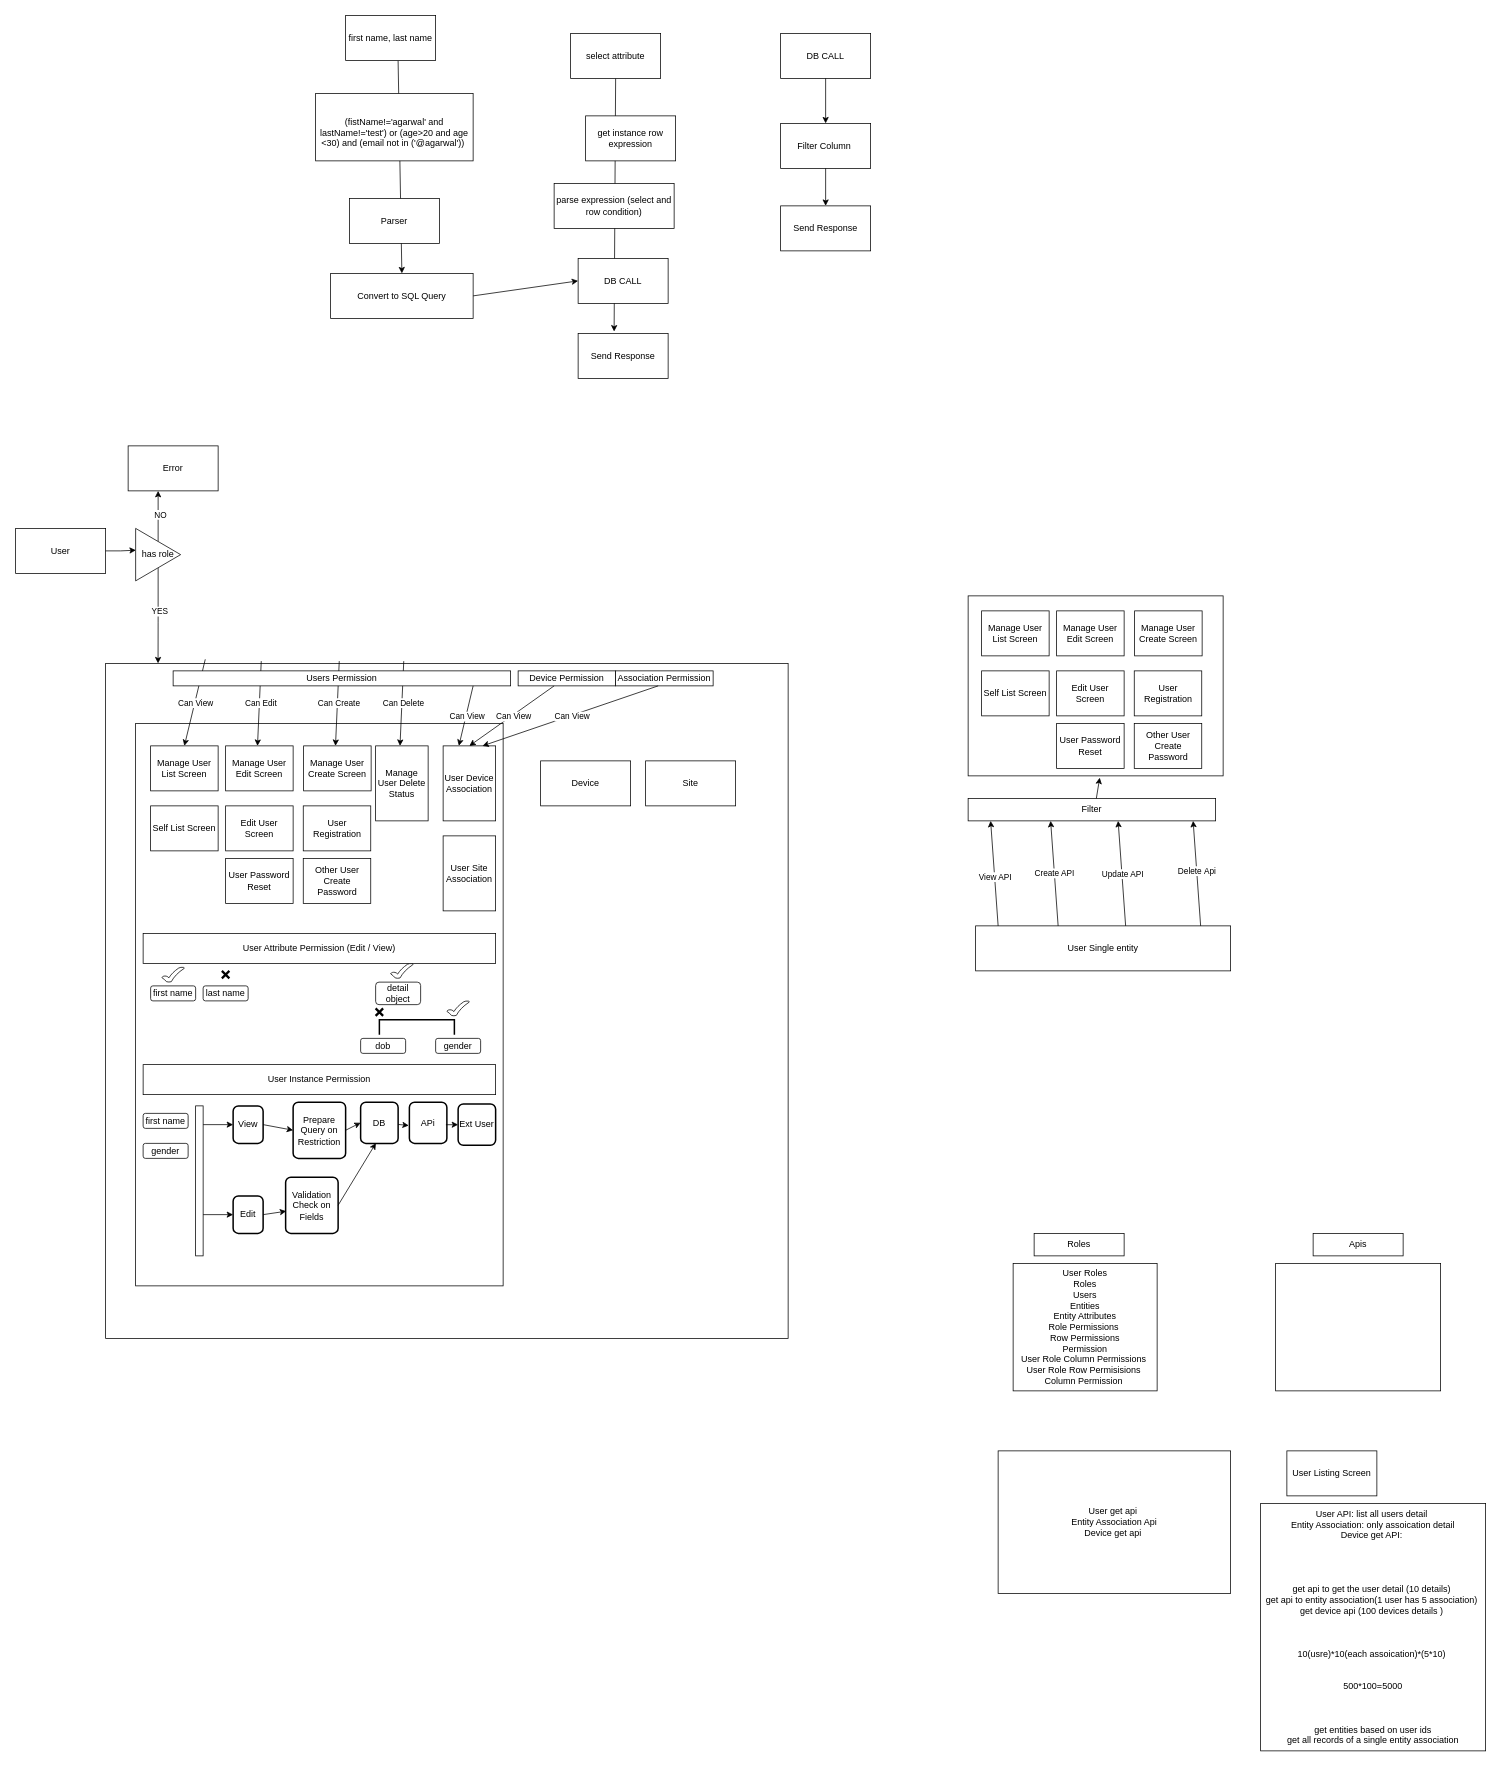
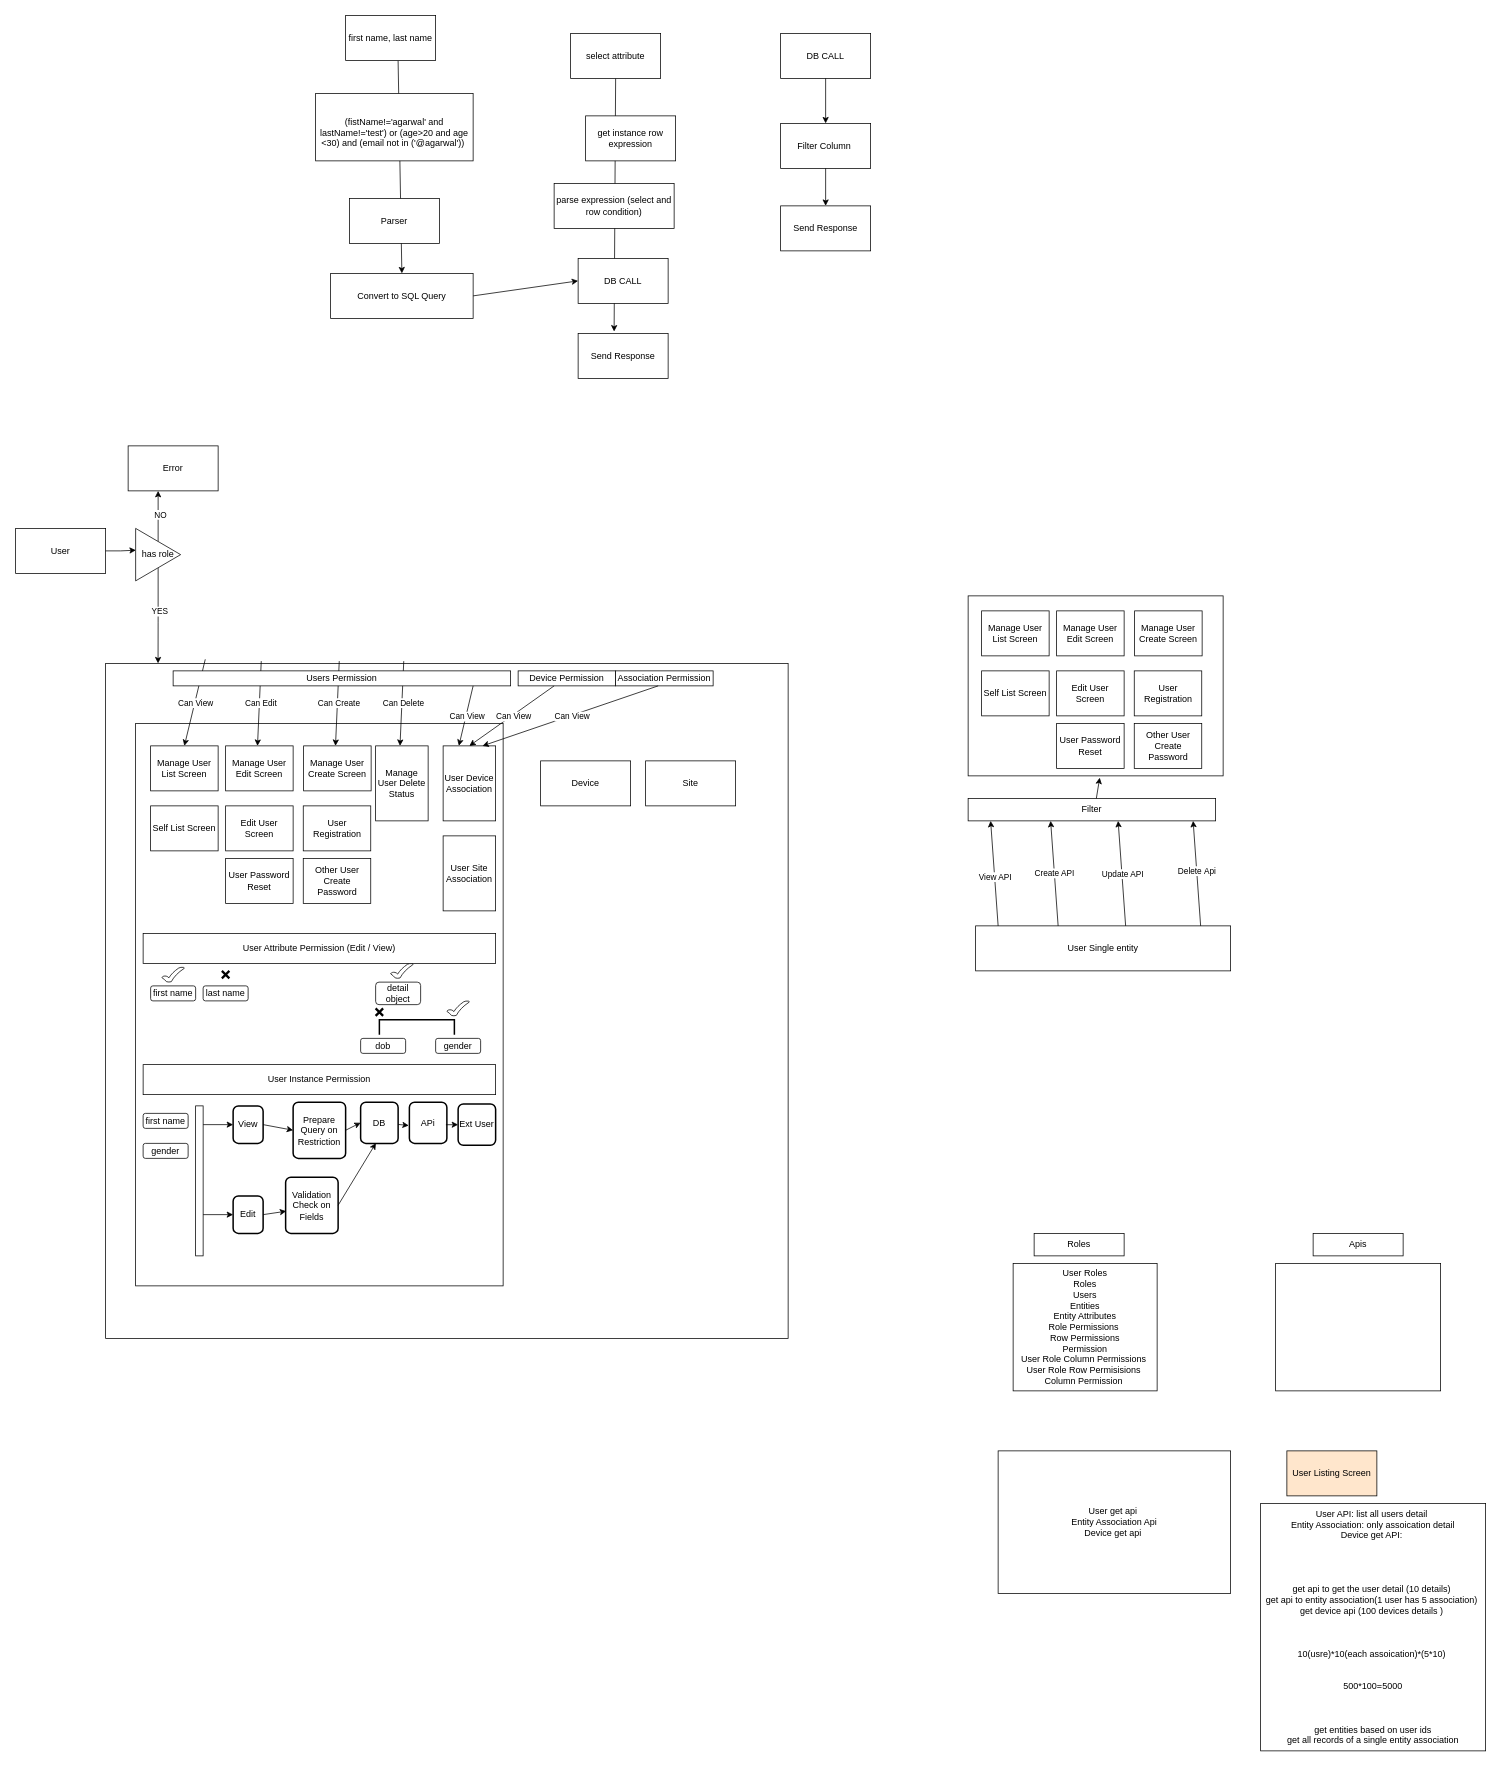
node "User Listing Screen": fillcolor #ffffff -> #ffe6cc
